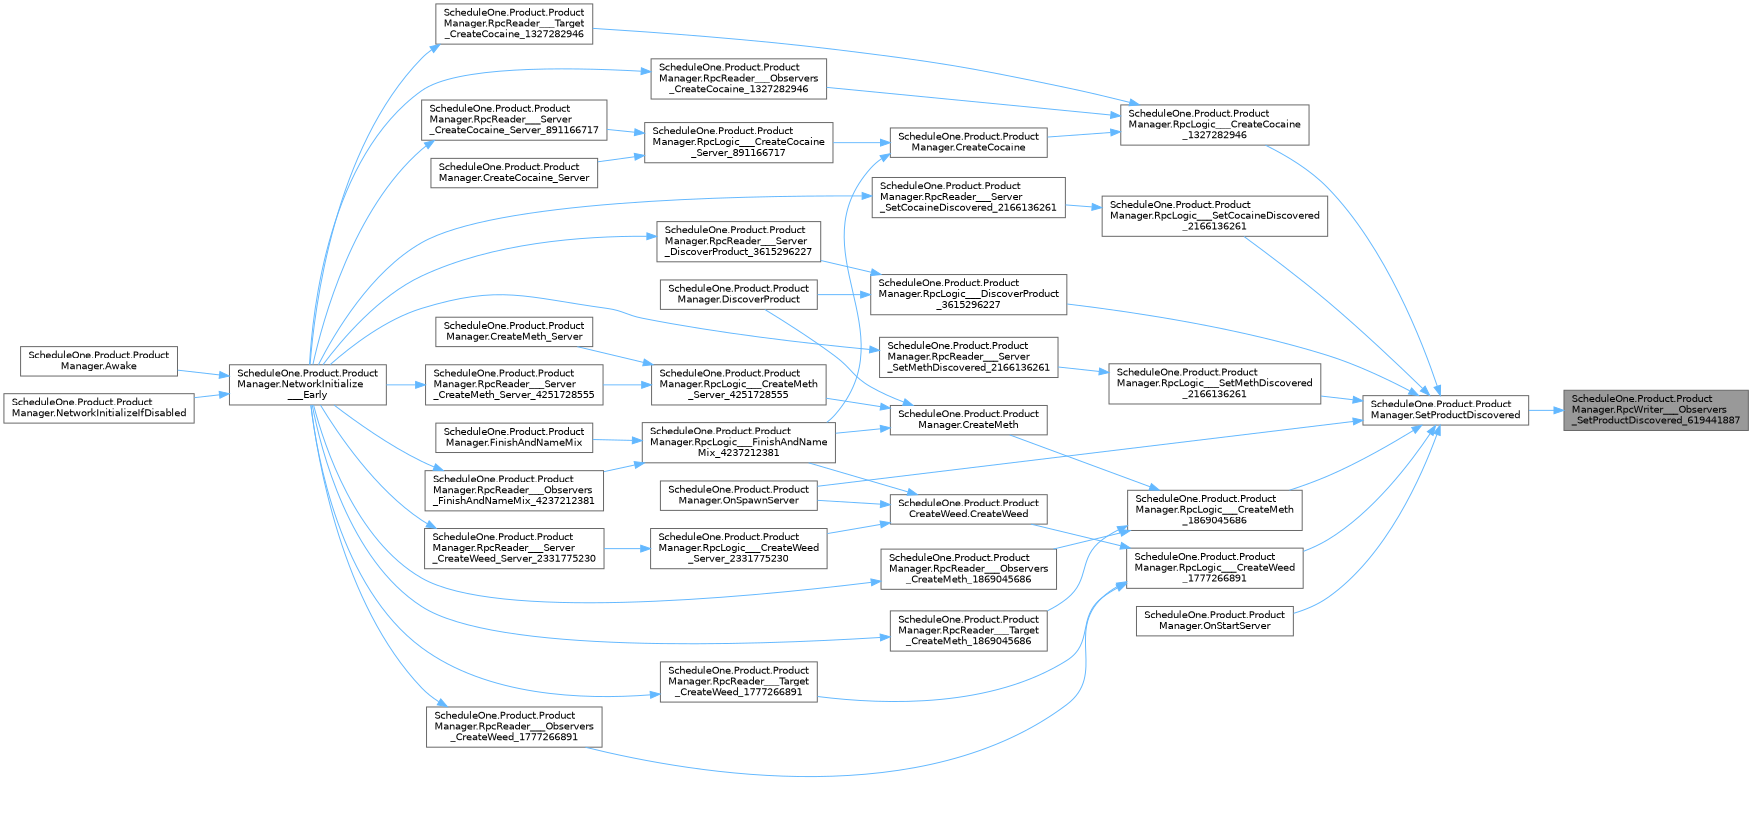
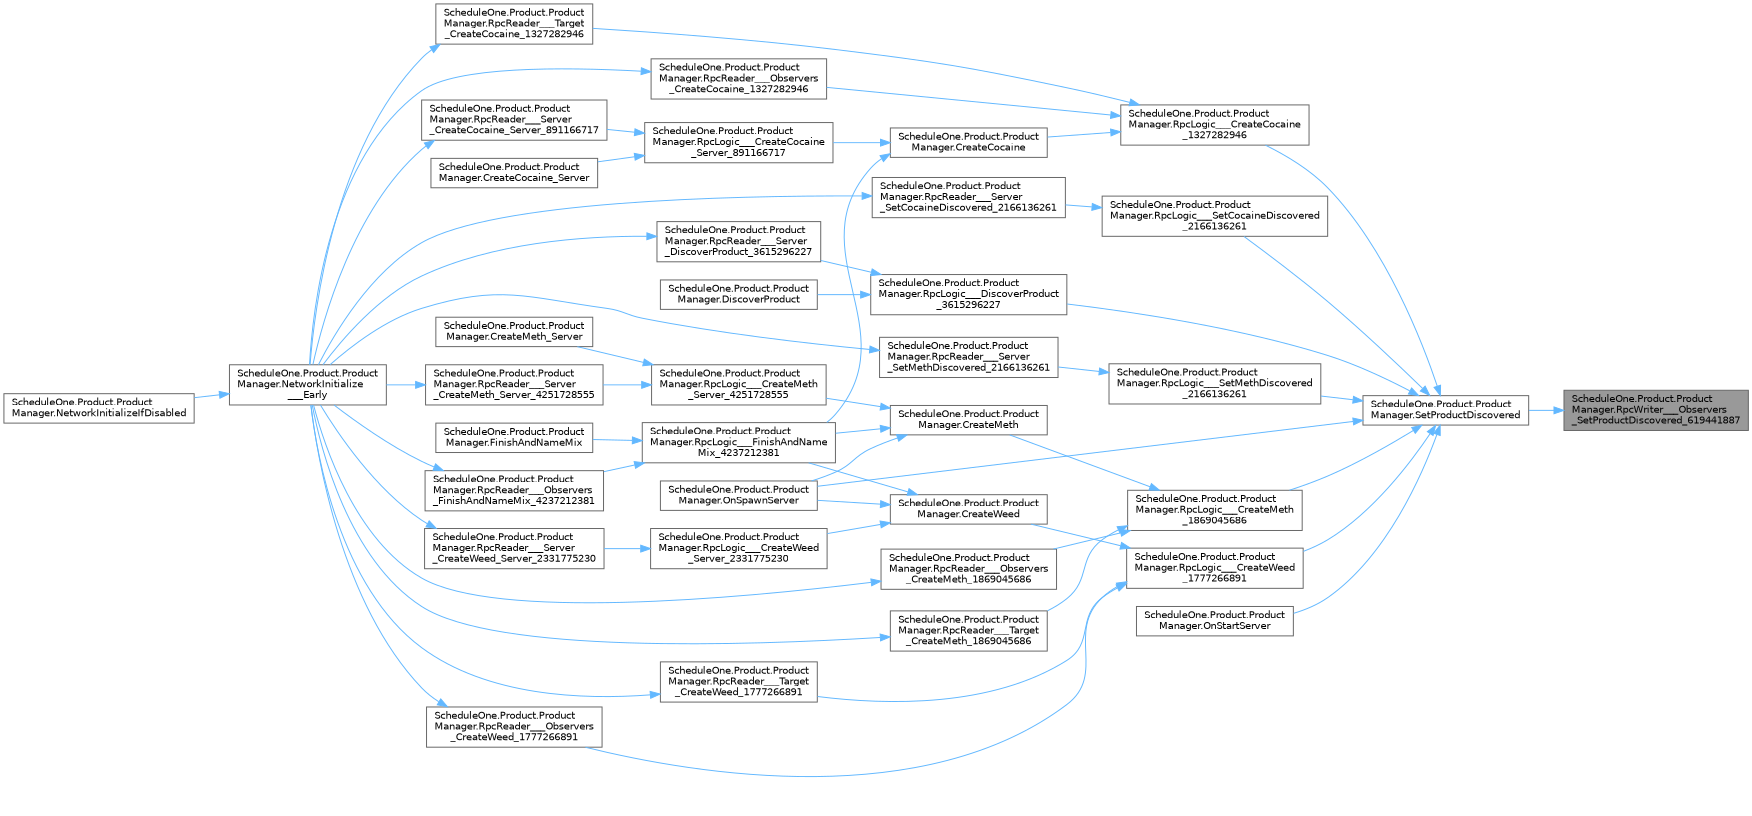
edge "ScheduleOne.Product.Product Manager.DiscoverProduct" -> "ScheduleOne.Product.Product Manager.CreateMeth": now "ScheduleOne.Product.Product Manager.OnSpawnServer" -> "ScheduleOne.Product.Product Manager.CreateMeth"
node "ScheduleOne.Product.Product Manager.Awake": removed
node "ScheduleOne.Product.Product CreateWeed.CreateWeed": label "ScheduleOne.Product.Product CreateWeed.CreateWeed" -> "ScheduleOne.Product.Product Manager.CreateWeed"
